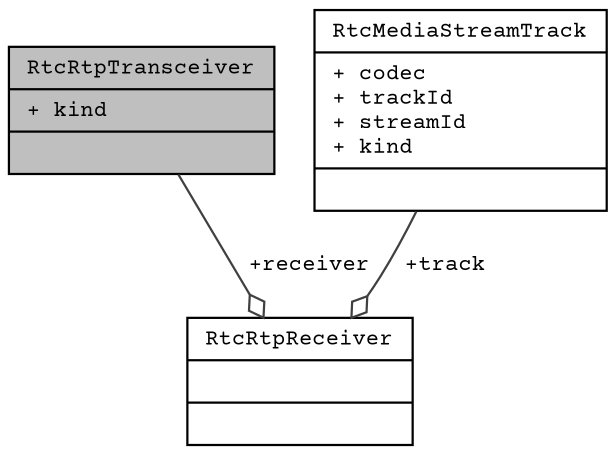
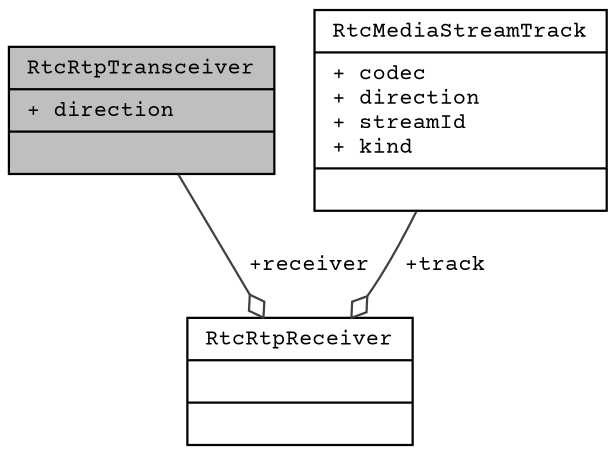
node "RtcMediaStreamTrack": text "+ trackId" -> "+ direction"
node "RtcRtpTransceiver": text "+ kind" -> "+ direction"
